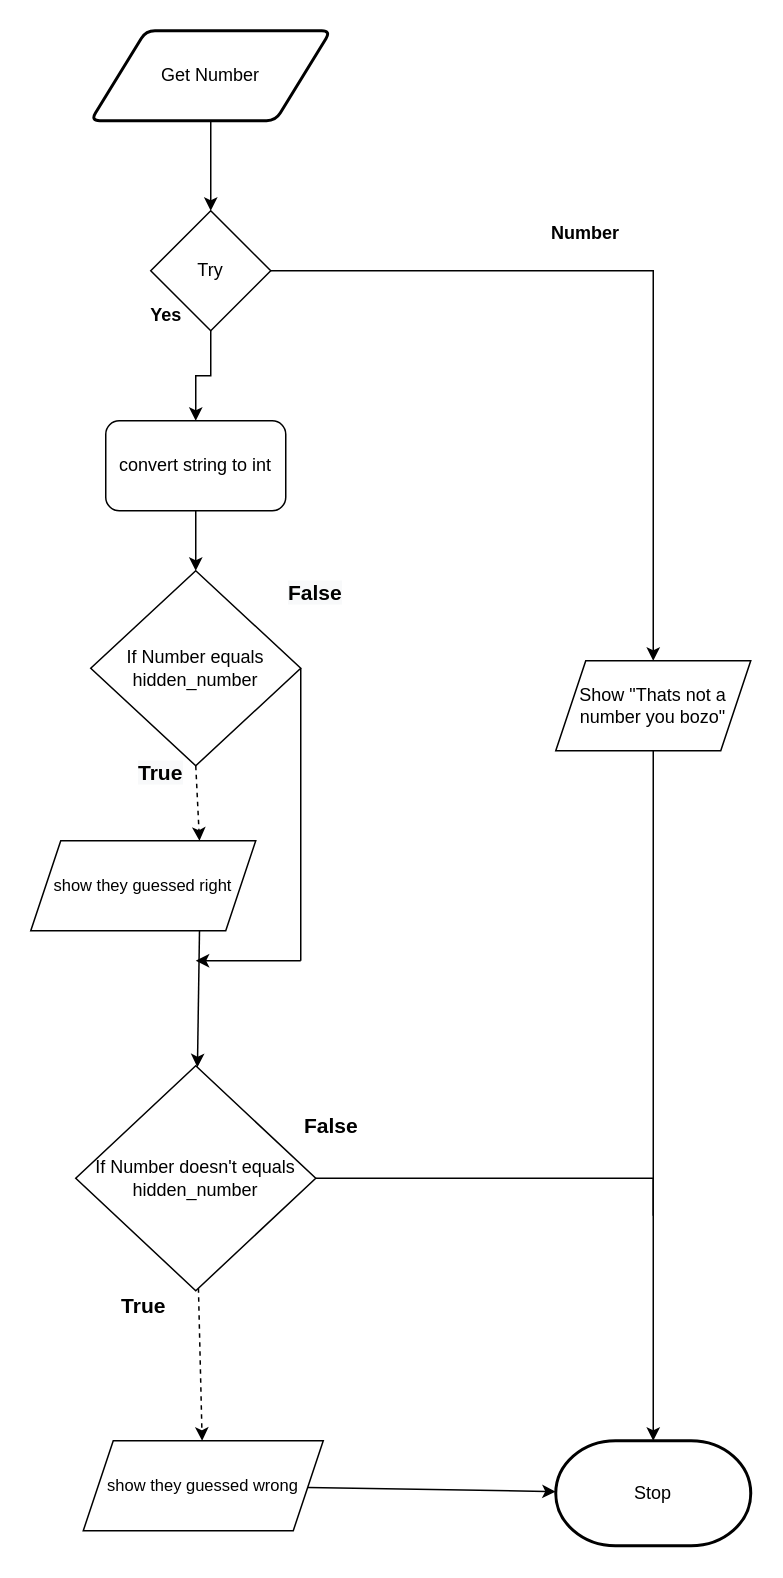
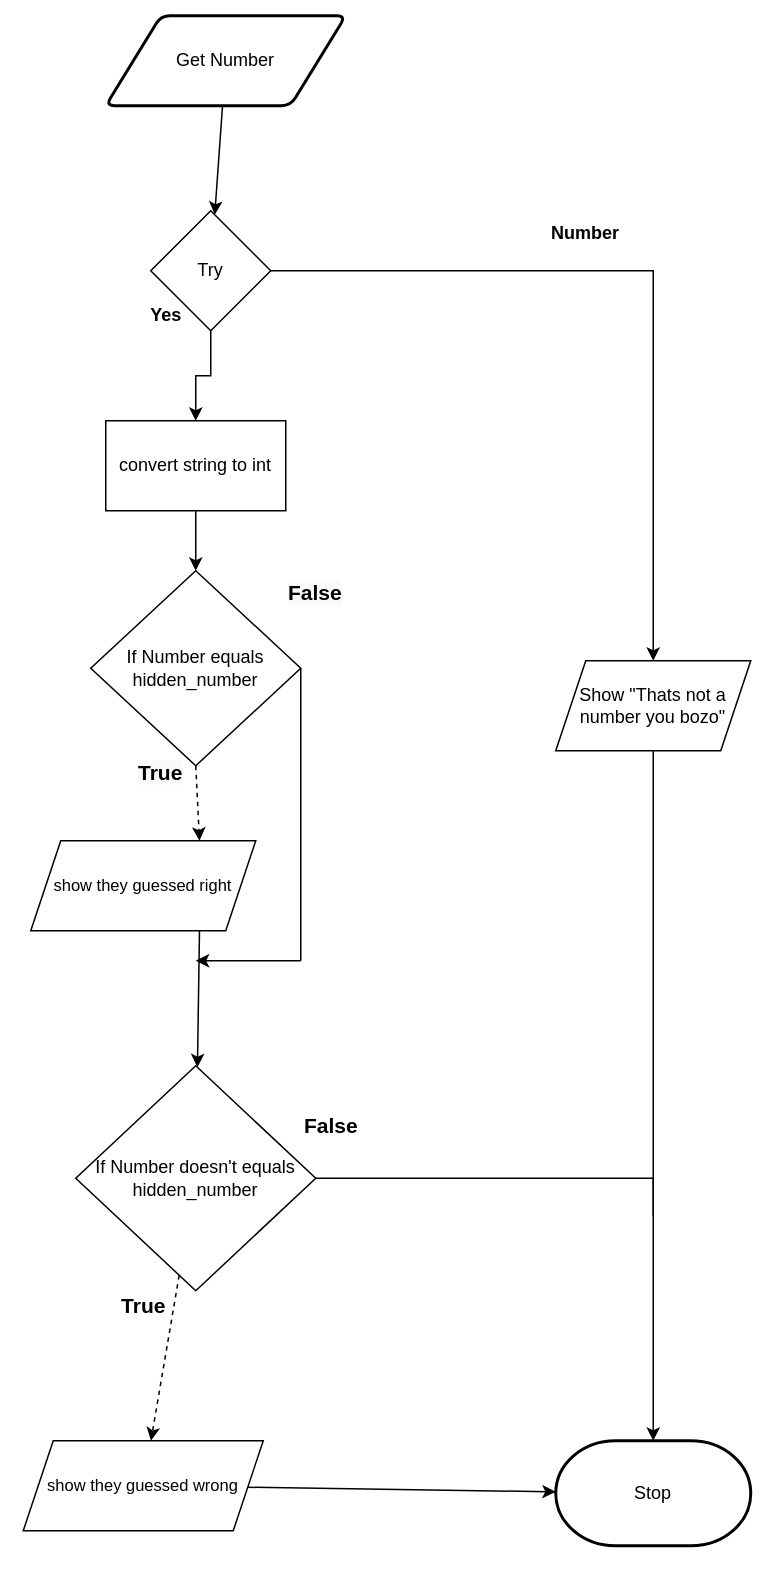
node "Get Number": moved (211, 76) -> (226, 61)
node "convert string to int": shape rounded rectangle -> rectangle
node "show they guessed wrong": moved (203, 1486) -> (143, 1486)
